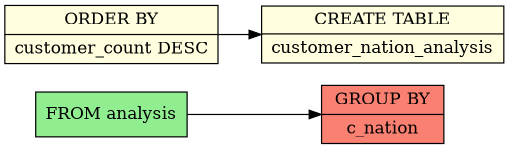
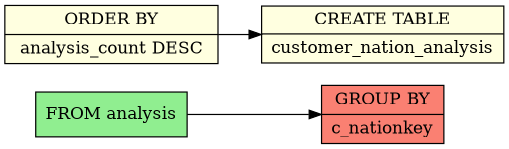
node "ORDER BY": text "customer_count DESC" -> "analysis_count DESC"
node "GROUP BY": text "c_nation" -> "c_nationkey"
